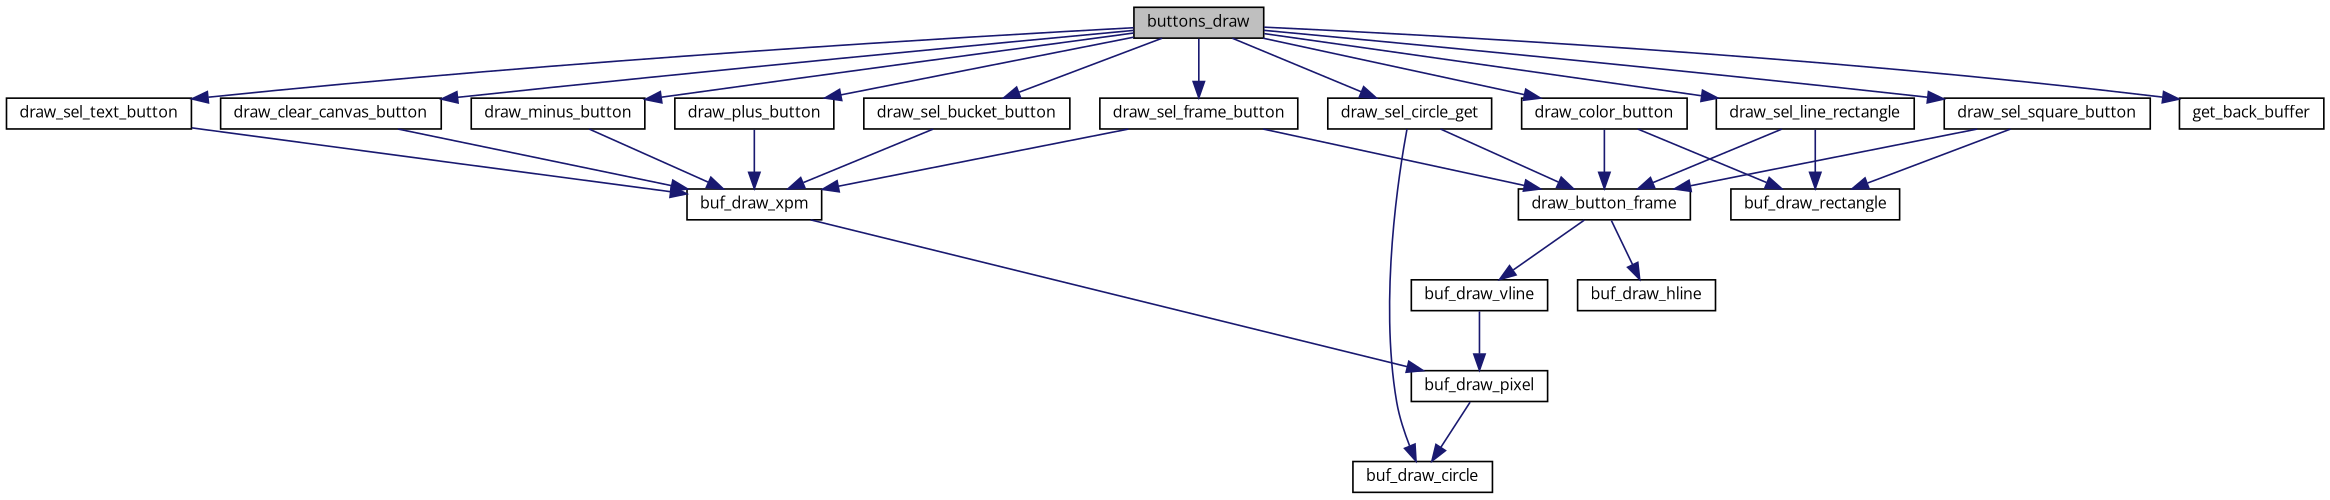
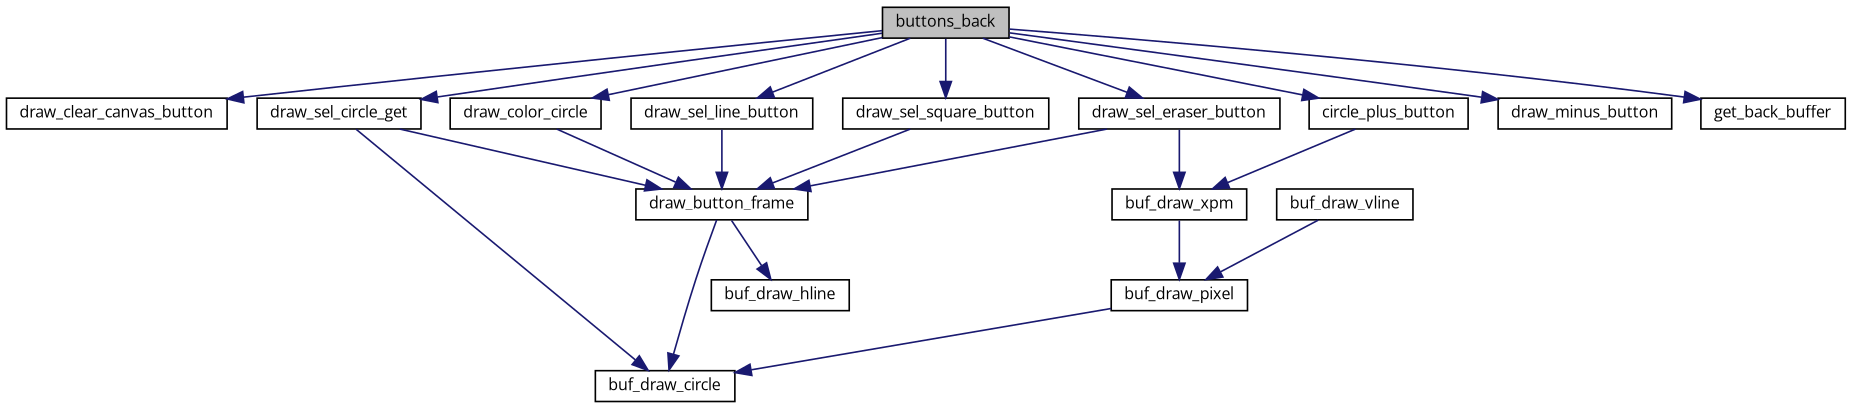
node "buttons_draw": label "buttons_draw" -> "buttons_back"
node "draw_sel_text_button": removed
node "draw_plus_button": label "draw_plus_button" -> "circle_plus_button"
node "draw_sel_bucket_button": removed
node "draw_sel_frame_button": label "draw_sel_frame_button" -> "draw_sel_eraser_button"
node "draw_color_button": label "draw_color_button" -> "draw_color_circle"
node "draw_sel_line_rectangle": label "draw_sel_line_rectangle" -> "draw_sel_line_button"
edge "draw_minus_button" -> "buf_draw_xpm": removed
edge "draw_clear_canvas_button" -> "buf_draw_xpm": removed
node "buf_draw_rectangle": removed
edge "draw_button_frame" -> "buf_draw_vline": now "draw_button_frame" -> "buf_draw_circle"
